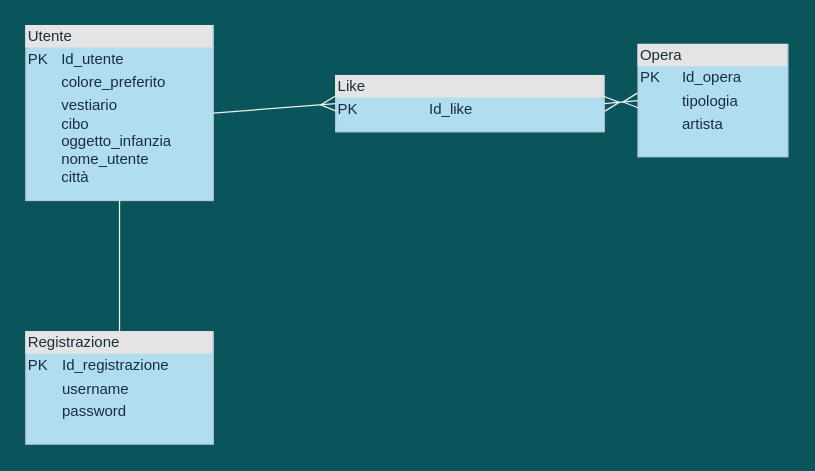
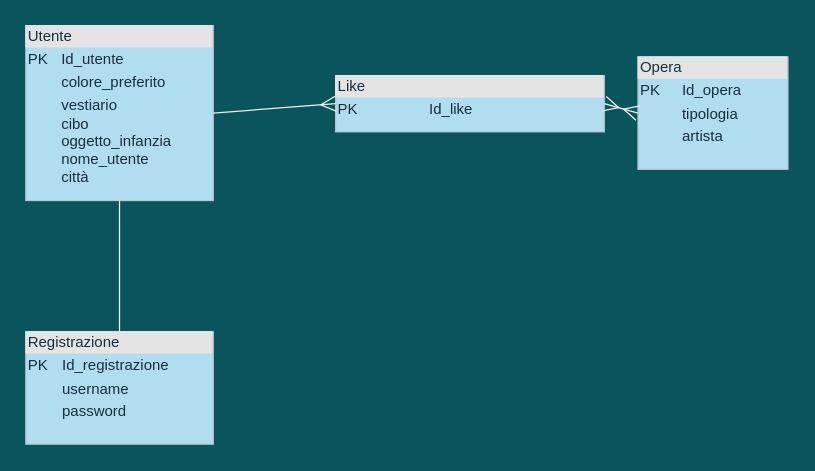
node "Opera PK Id_opera tipologia artista": moved (713, 101) -> (713, 113)
